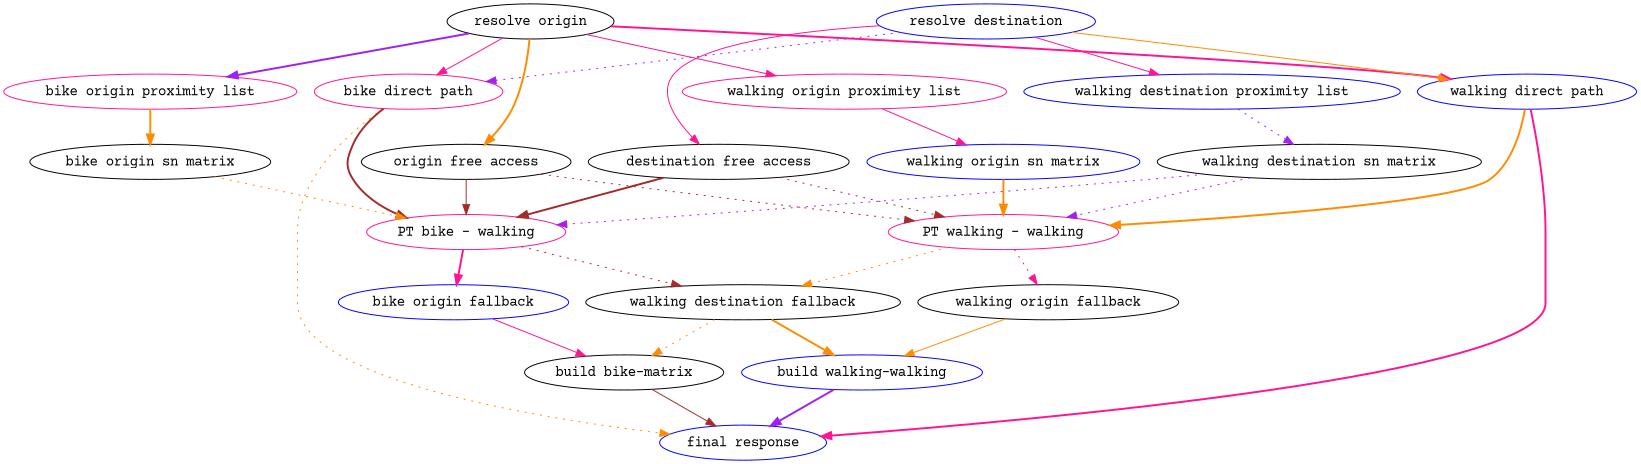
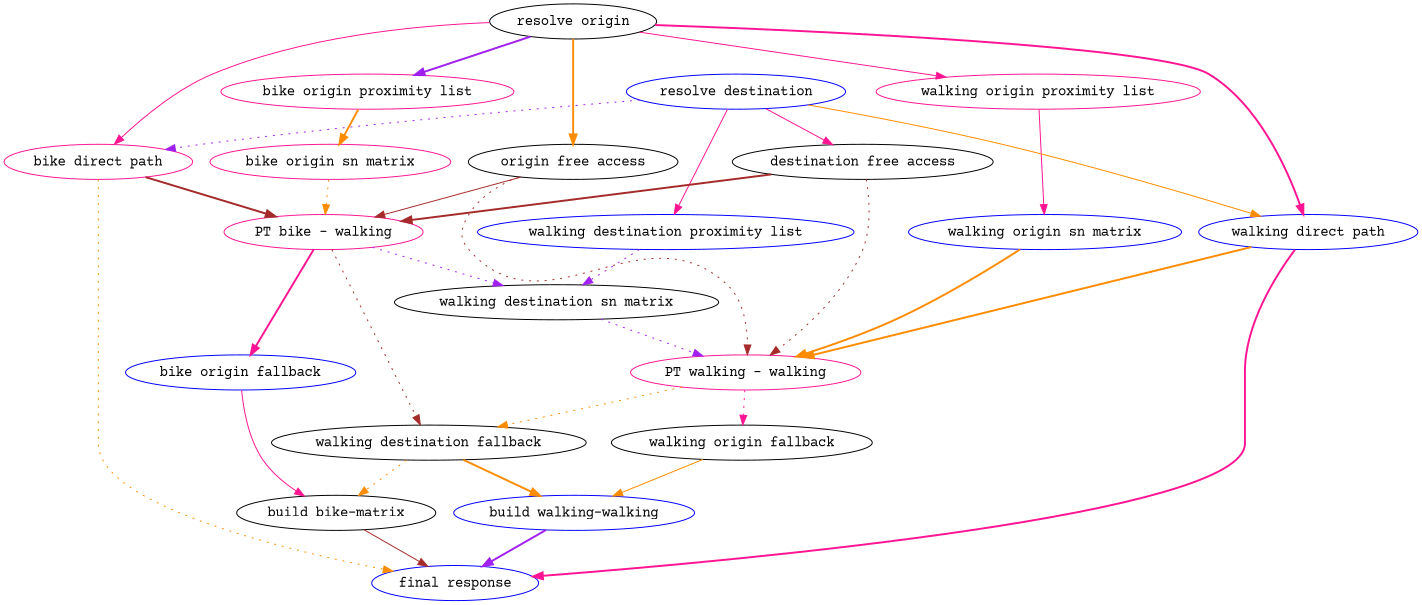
node "bike origin sn matrix": color black -> deeppink
edge "walking destination sn matrix" -> "PT bike - walking": reversed
